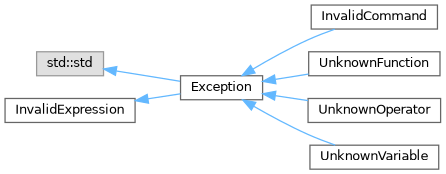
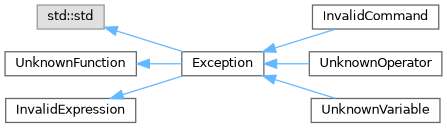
edge "UnknownFunction" -> "Exception": reversed
